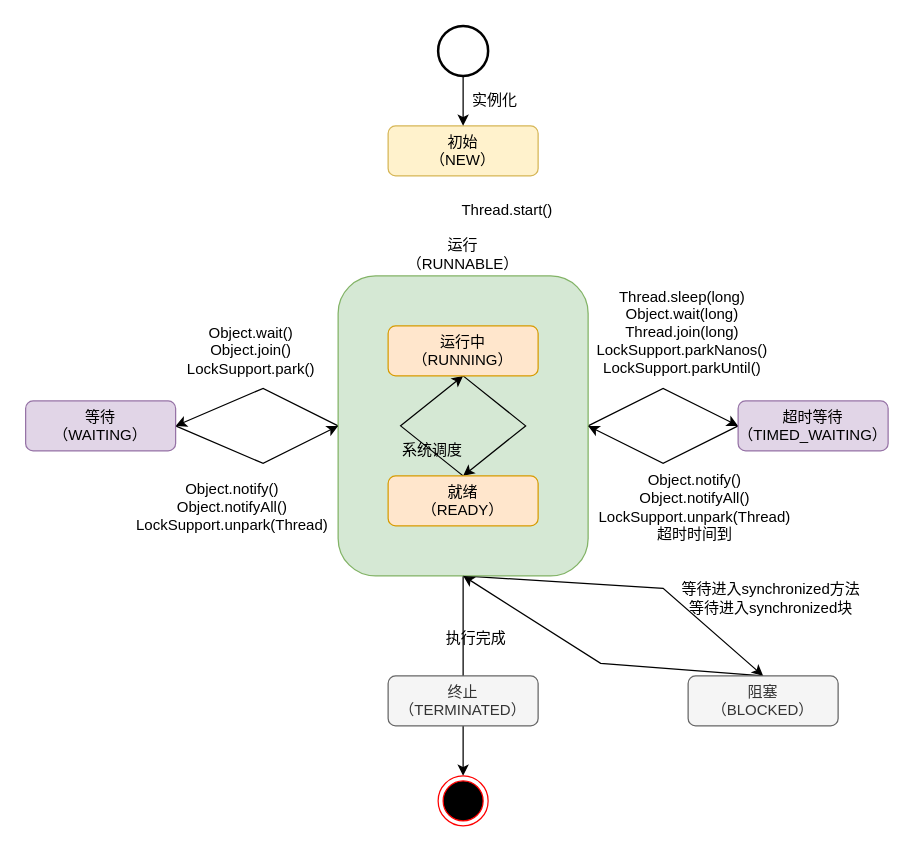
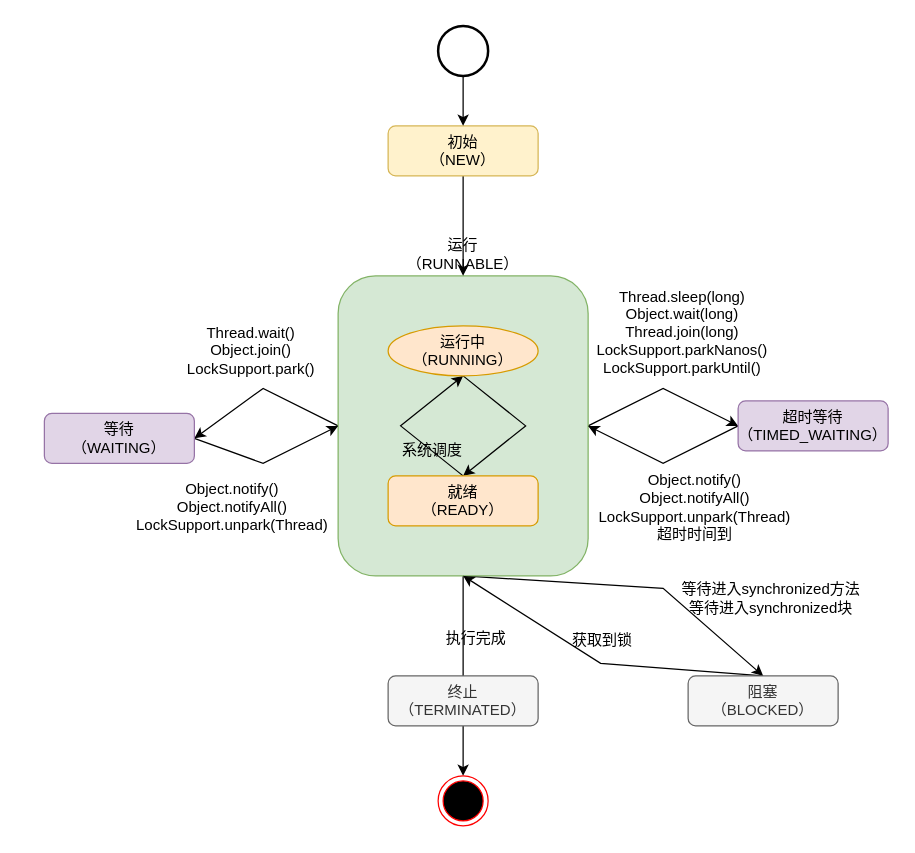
node "实例化": removed
node "Thread.start()": removed
edge "初始 （NEW）" -> "运行 （RUNNABLE）": added
node "Object.wait() Object.join() LockSupport.park()": label "Object.wait() Object.join() LockSupport.park()" -> "Thread.wait() Object.join() LockSupport.park()"
node "运行中 （RUNNING）": shape rounded rectangle -> ellipse
node "等待 （WAITING）": moved (101, 426) -> (119, 438)
node "获取到锁": added
